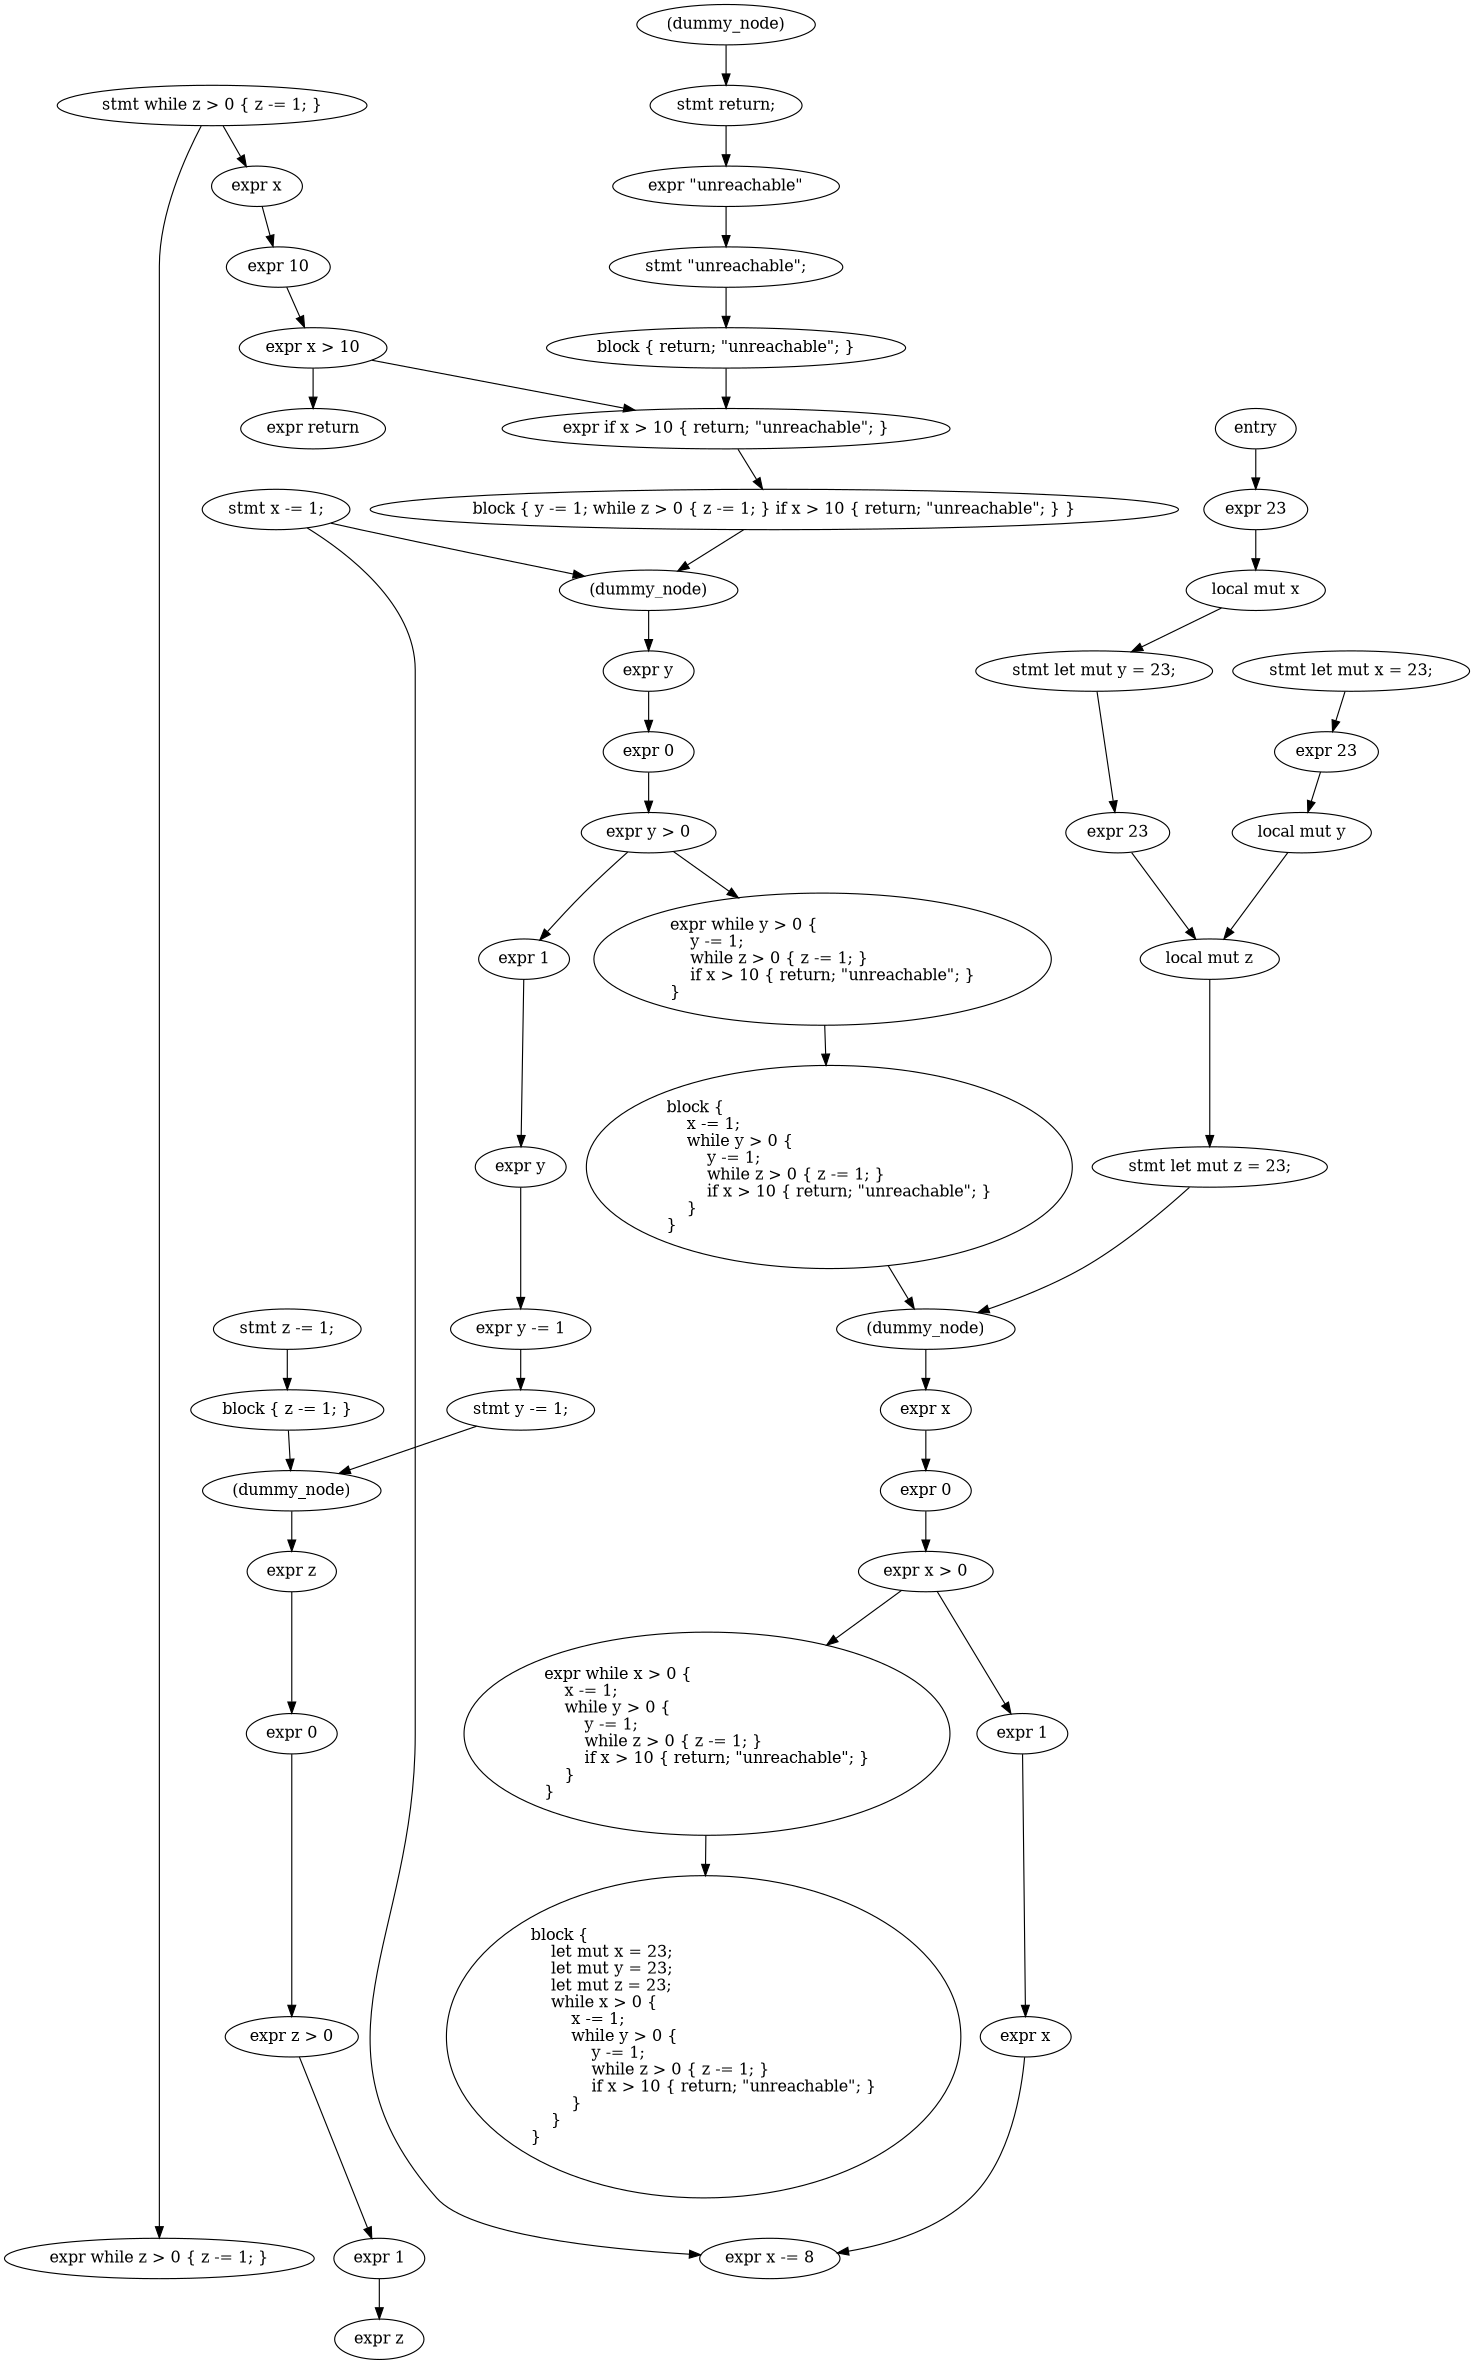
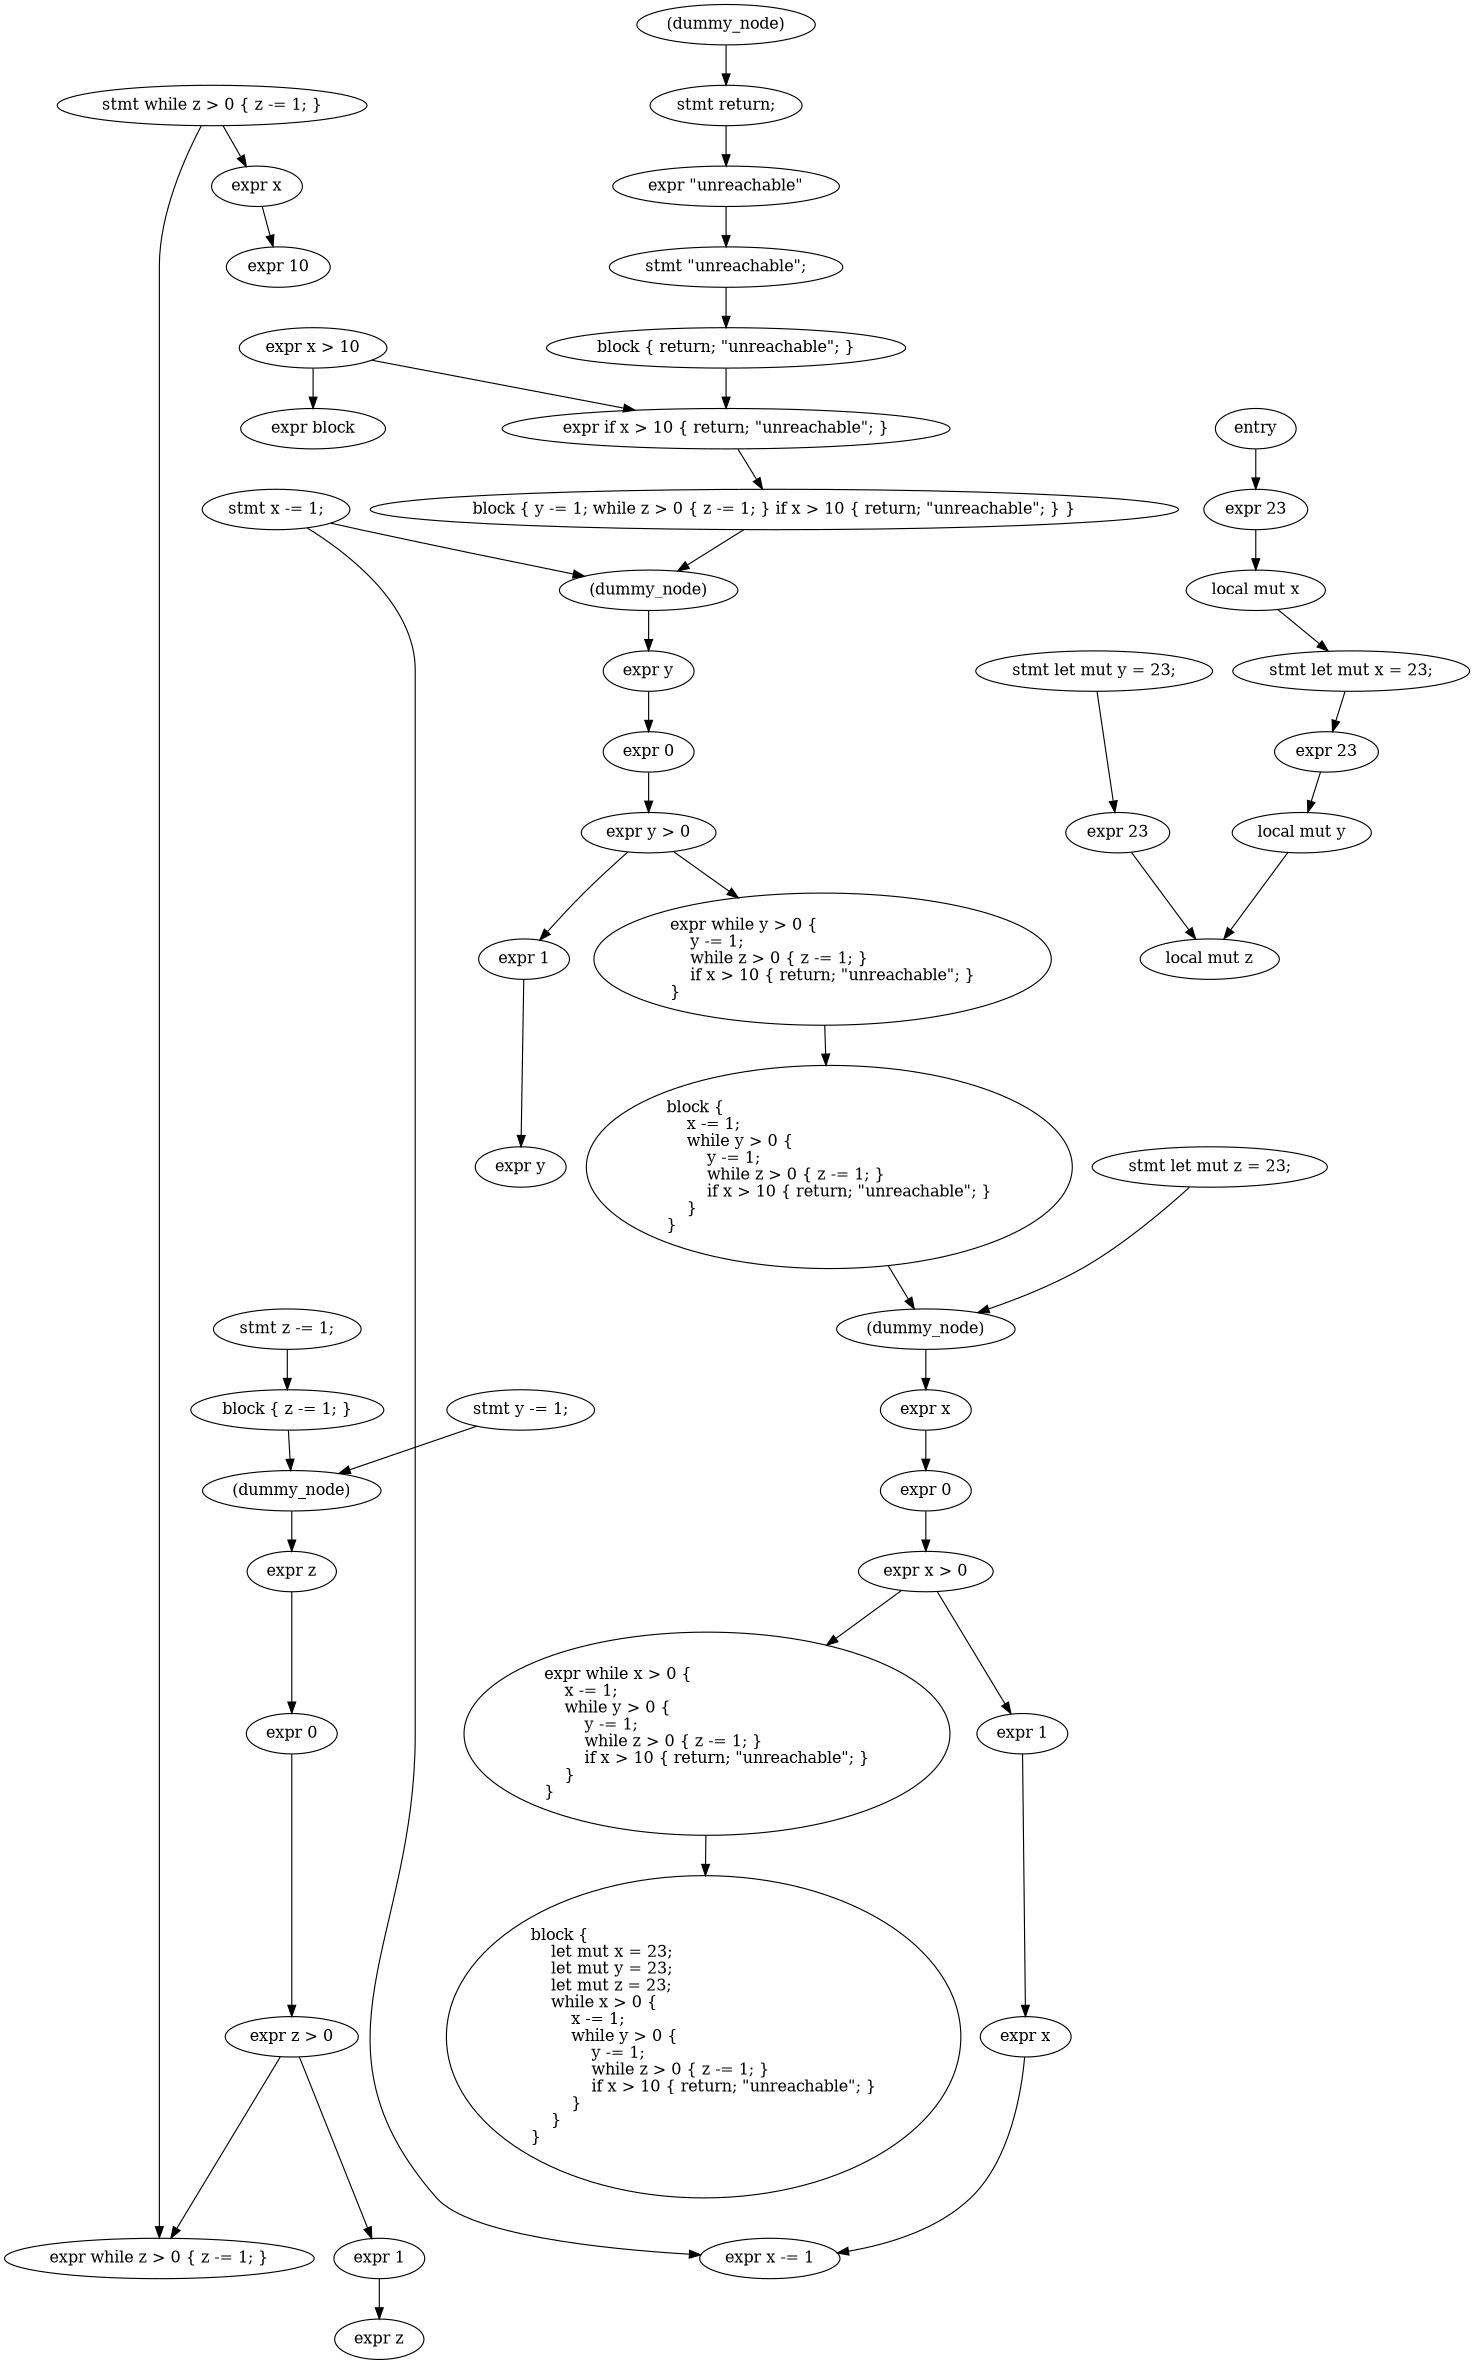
edge "expr 10" -> "expr x > 10": removed
node "expr return": label "expr return" -> "expr block"
edge "local mut x" -> "stmt let mut y = 23;": now "local mut x" -> "stmt let mut x = 23;"
edge "local mut z" -> "stmt let mut z = 23;": removed
node "expr y -= 1": removed
edge "expr z > 0" -> "expr while z > 0 { z -= 1; }": added
node "expr x -= 8": label "expr x -= 8" -> "expr x -= 1"
